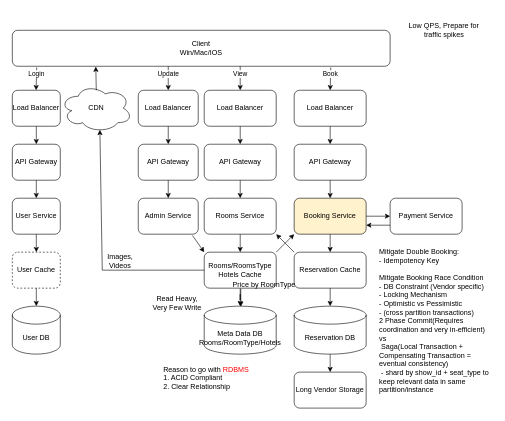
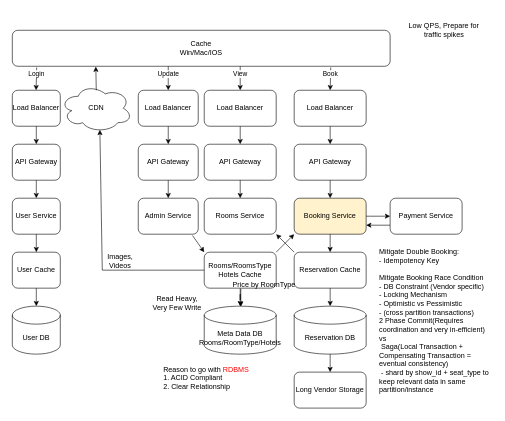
node "Client Win/Mac/IOS": label "Client Win/Mac/IOS" -> "Cache Win/Mac/IOS"
edge "Rooms Service" -> "Rooms/RoomsType Hotels Cache": removed
node "User Cache": style dashed -> solid
